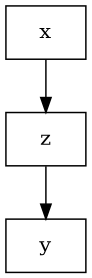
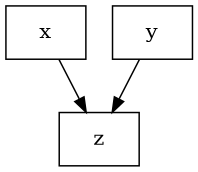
edge "z" -> "y": reversed
